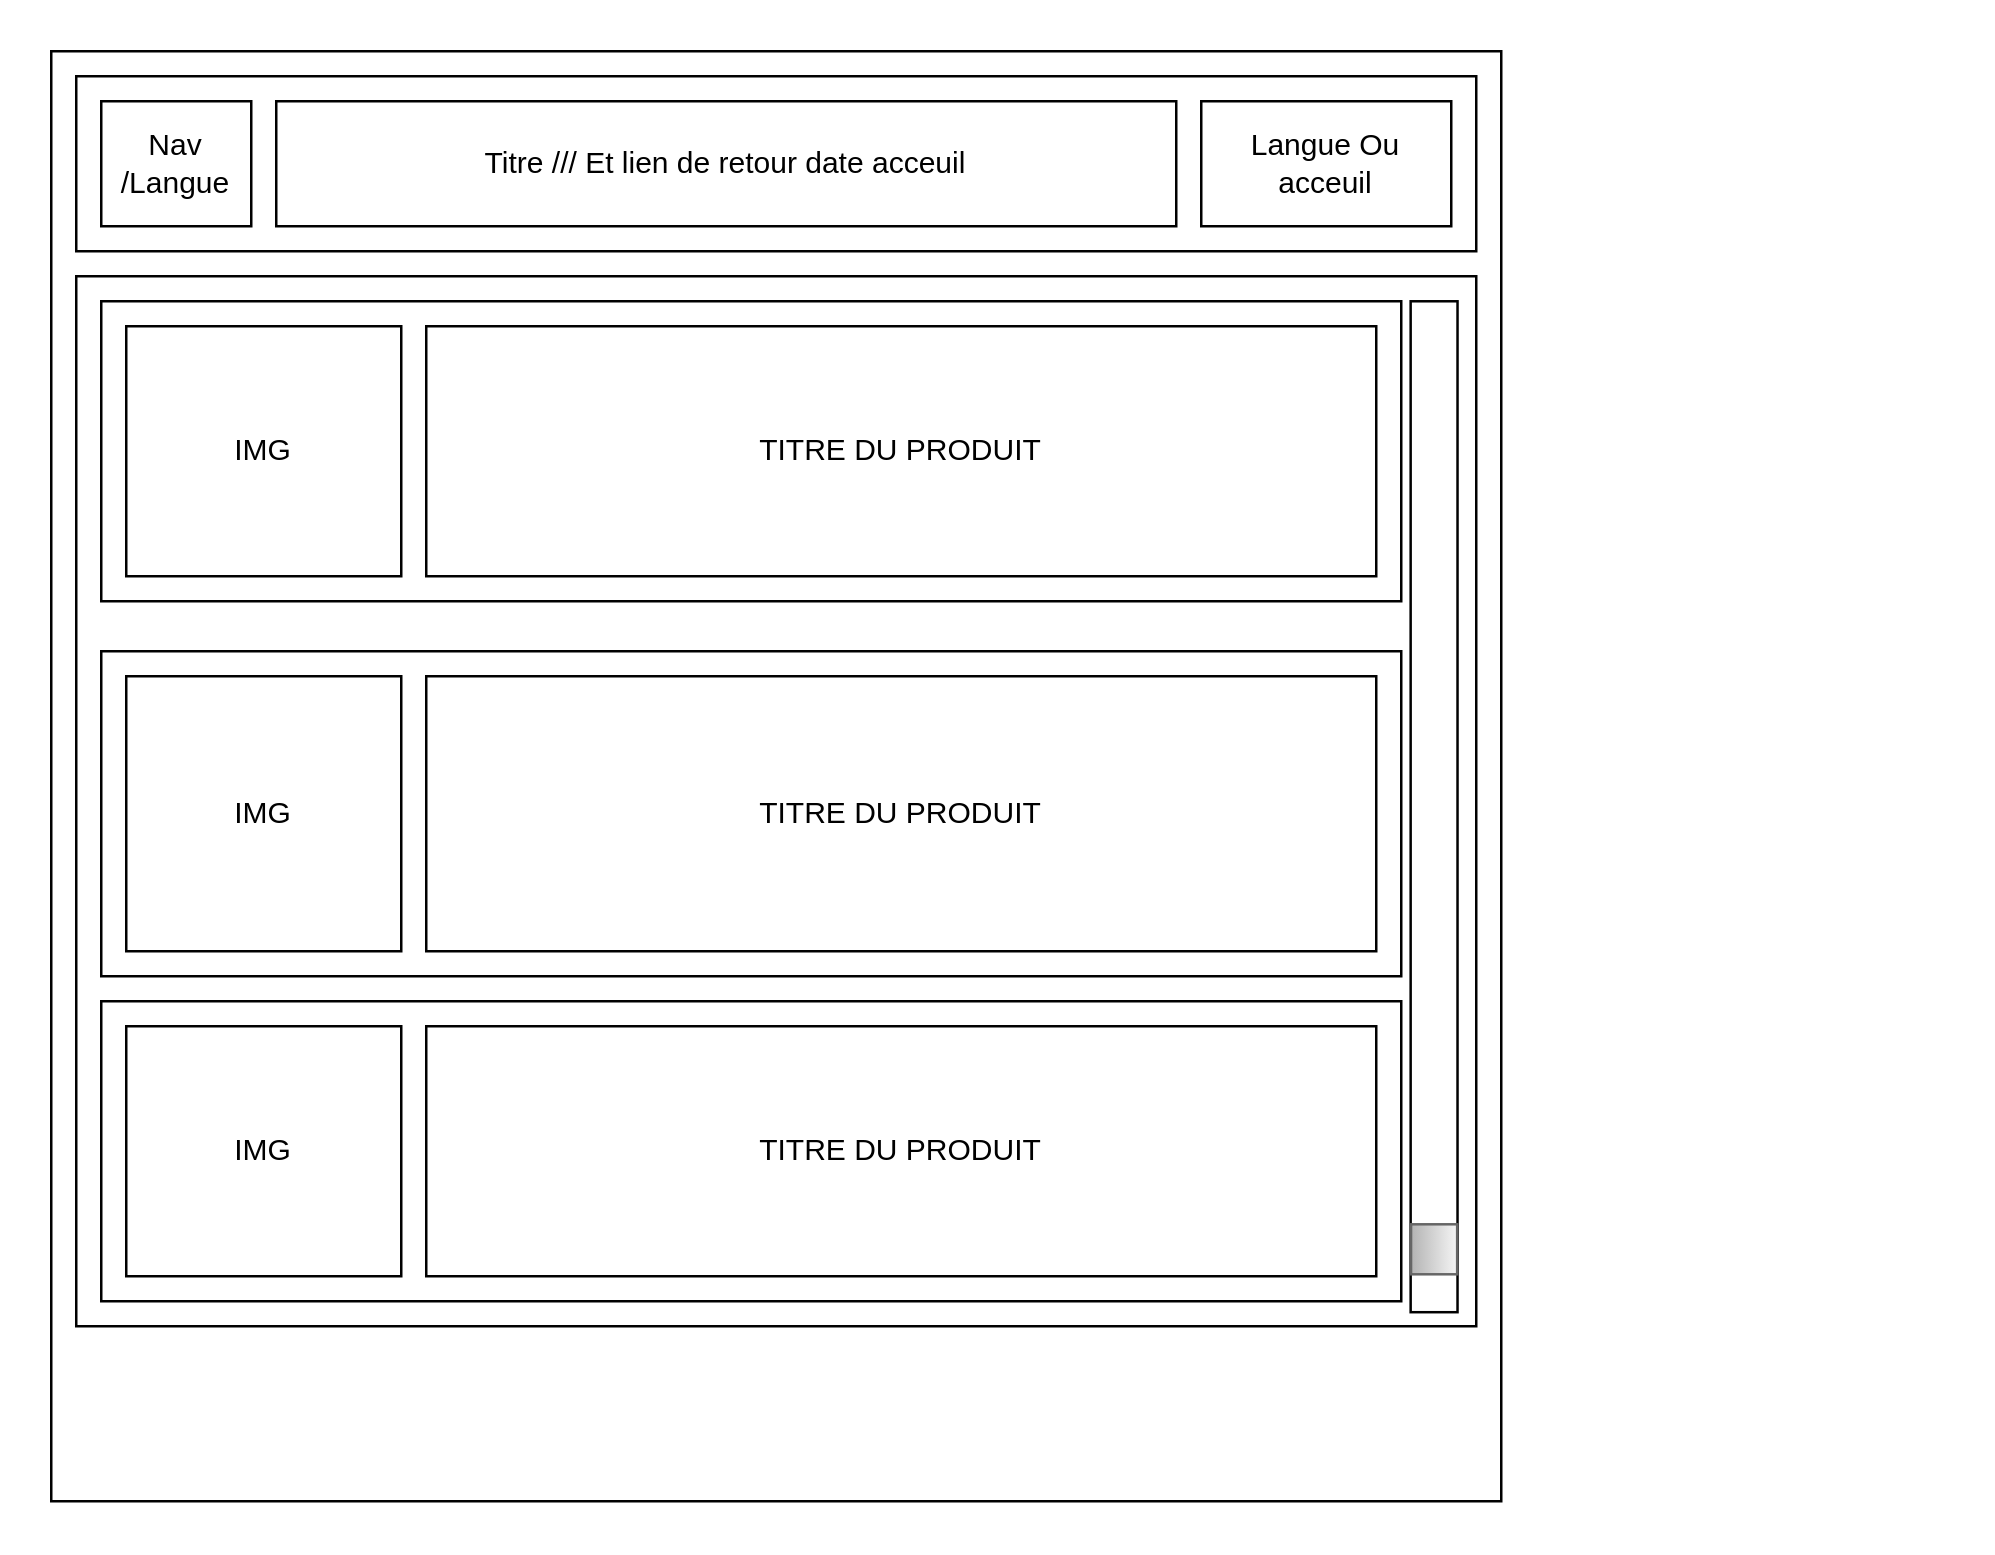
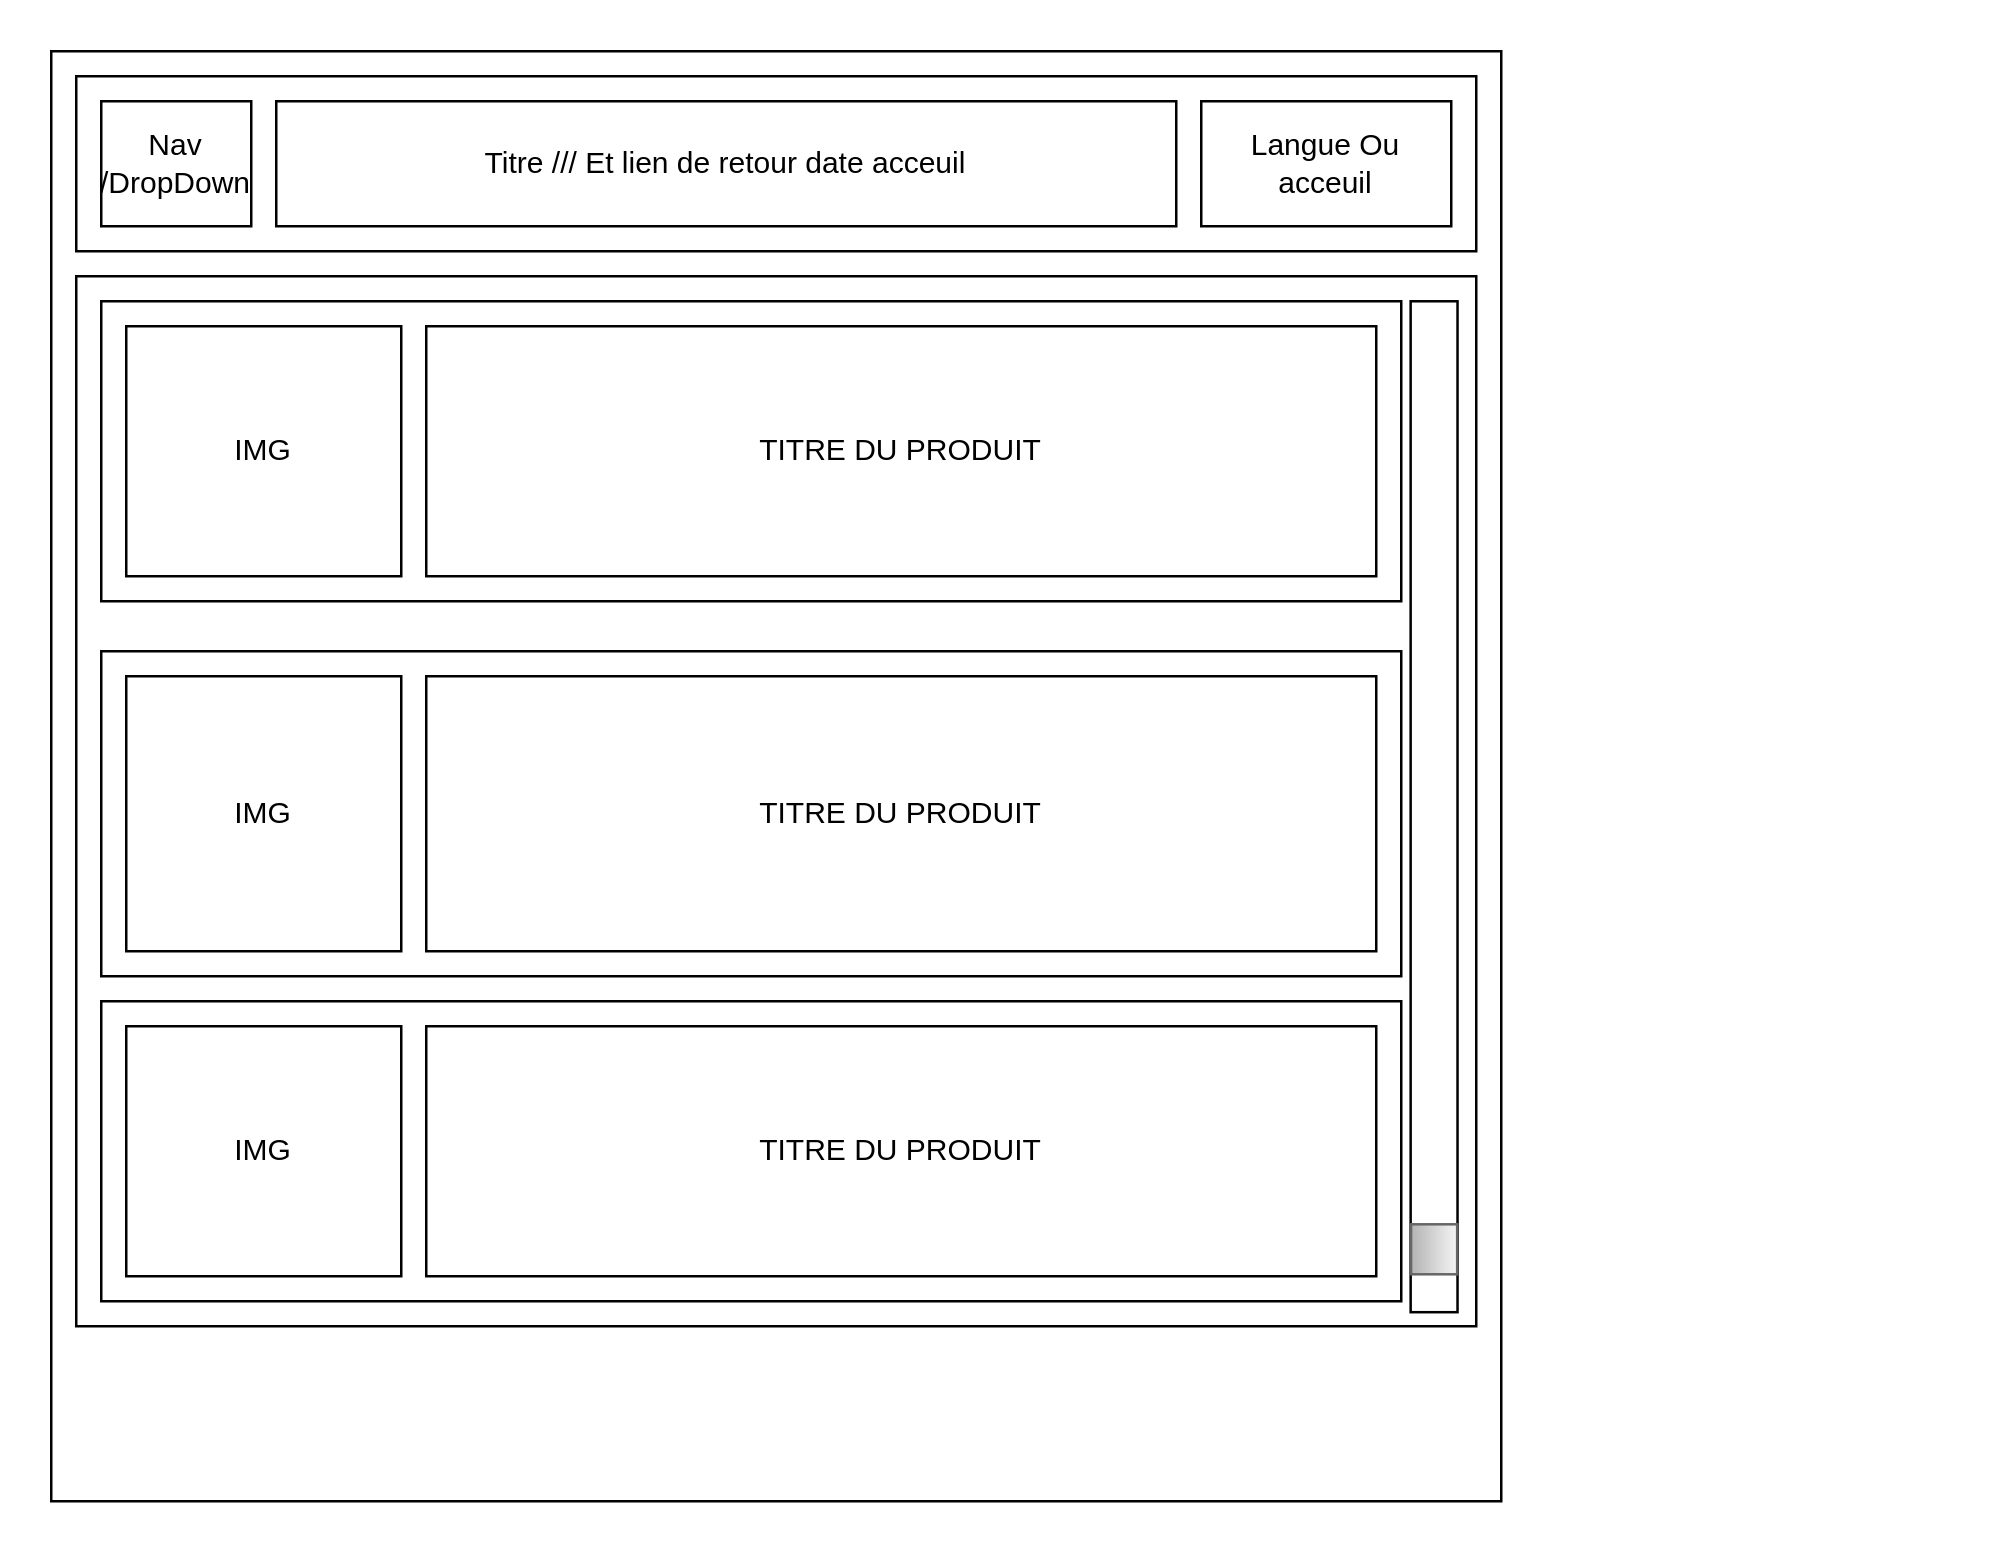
node "Nav /Langue": label "Nav /Langue" -> "Nav /DropDown"
